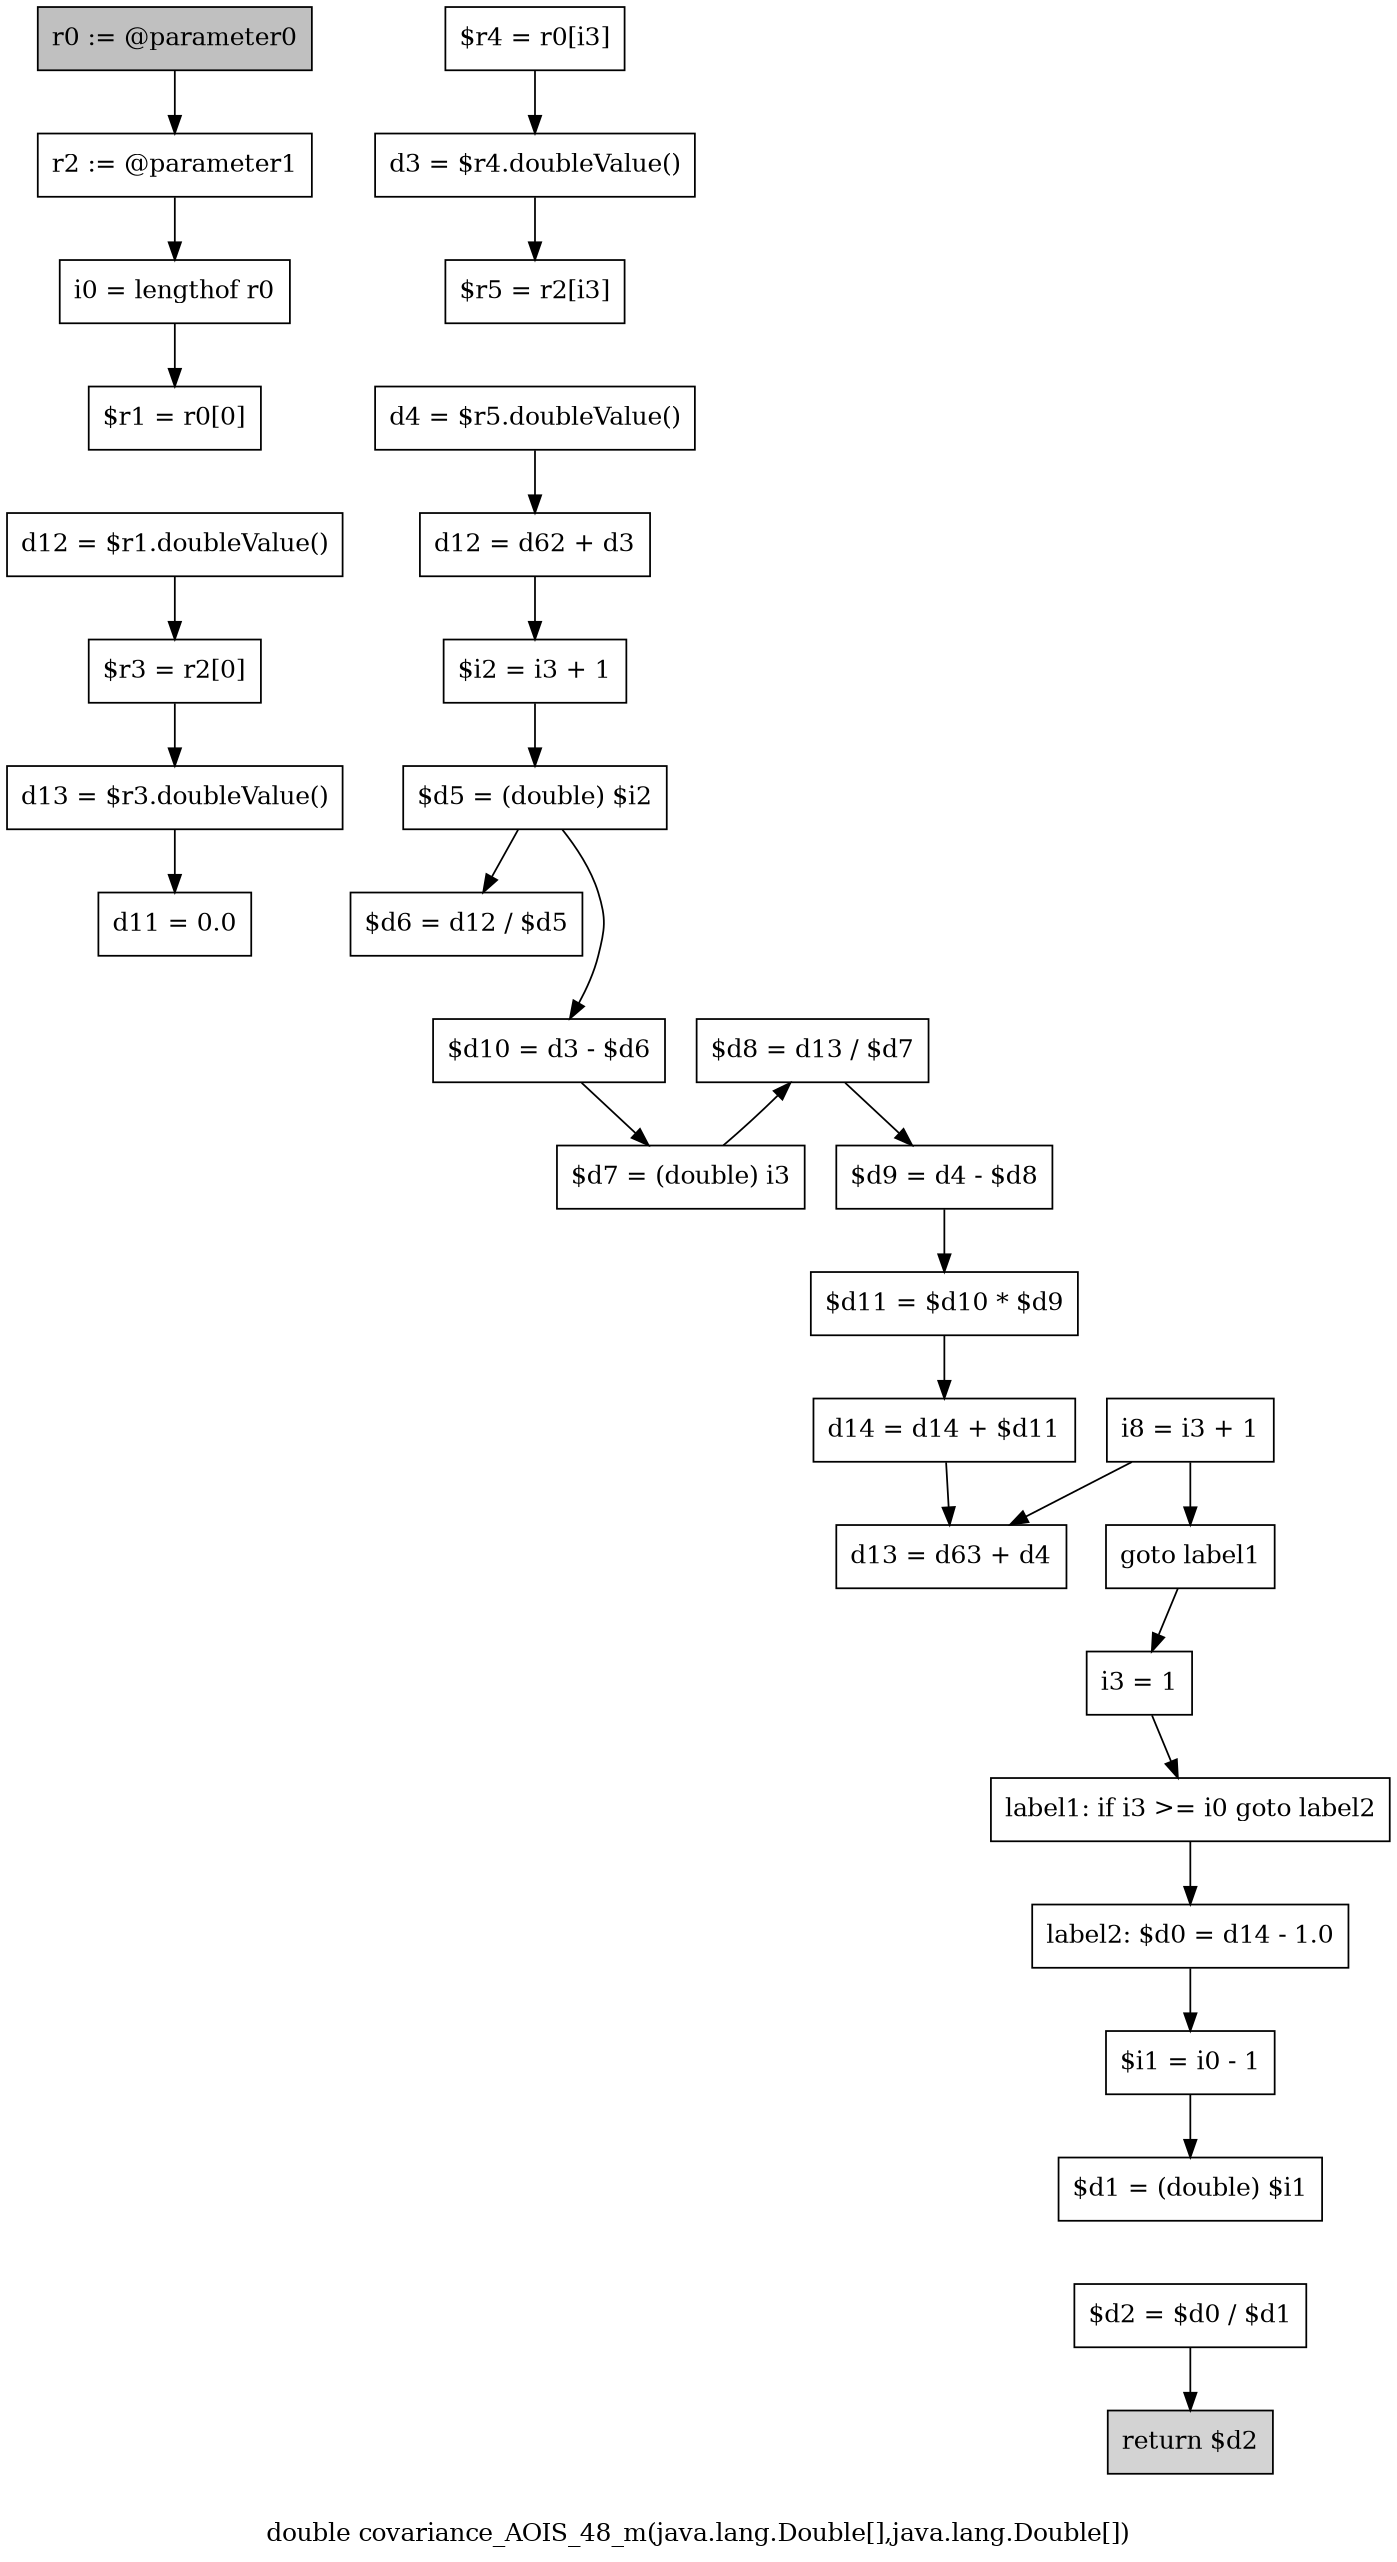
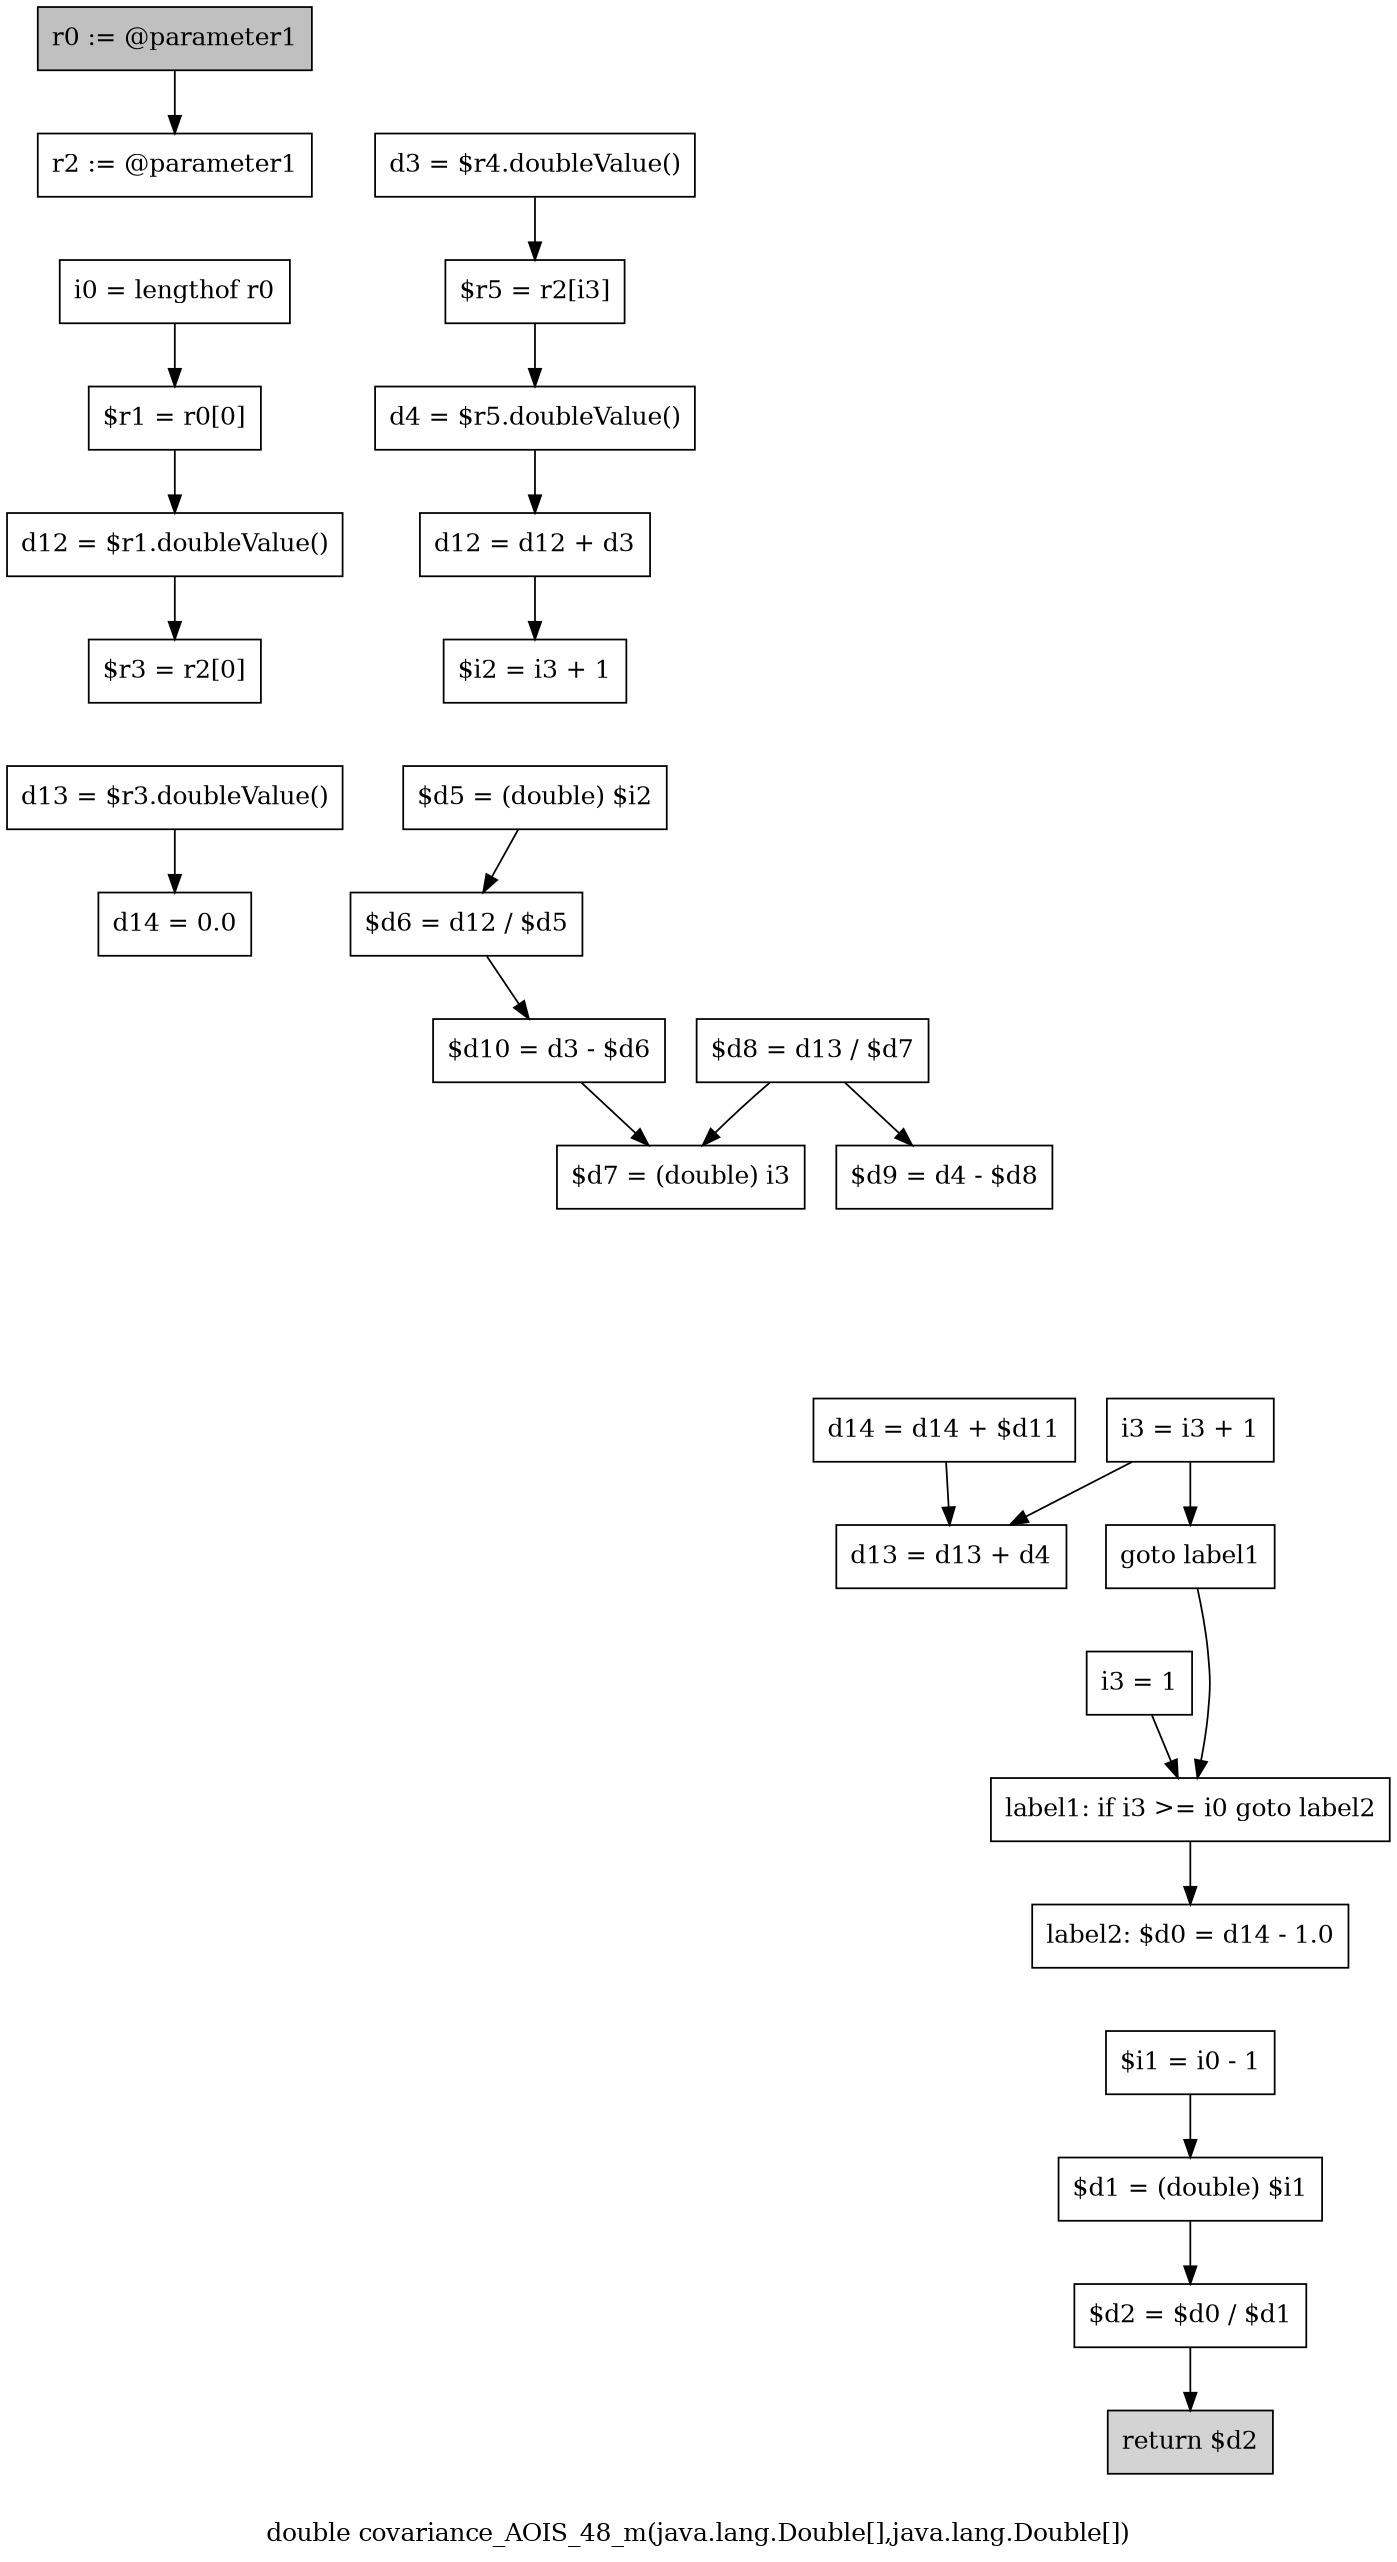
node "r0 := @parameter0": label "r0 := @parameter0" -> "r0 := @parameter1"
node "$r4 = r0[i3]": removed
edge "r2 := @parameter1" -> "i0 = lengthof r0": removed
edge "$r5 = r2[i3]" -> "d4 = $r5.doubleValue()": added
edge "$r1 = r0[0]" -> "d12 = $r1.doubleValue()": added
node "d12 = d62 + d3": label "d12 = d62 + d3" -> "d12 = d12 + d3"
edge "$r3 = r2[0]" -> "d13 = $r3.doubleValue()": removed
edge "$i2 = i3 + 1" -> "$d5 = (double) $i2": removed
edge "$d5 = (double) $i2" -> "$d10 = d3 - $d6": now "$d6 = d12 / $d5" -> "$d10 = d3 - $d6"
node "d11 = 0.0": label "d11 = 0.0" -> "d14 = 0.0"
edge "$d7 = (double) i3" -> "$d8 = d13 / $d7": reversed
node "$d11 = $d10 * $d9": removed
node "i8 = i3 + 1": label "i8 = i3 + 1" -> "i3 = i3 + 1"
node "d13 = d63 + d4": label "d13 = d63 + d4" -> "d13 = d13 + d4"
edge "goto label1" -> "i3 = 1": now "goto label1" -> "label1: if i3 >= i0 goto label2"
edge "label2: $d0 = d14 - 1.0" -> "$i1 = i0 - 1": removed
edge "$d1 = (double) $i1" -> "$d2 = $d0 / $d1": added
